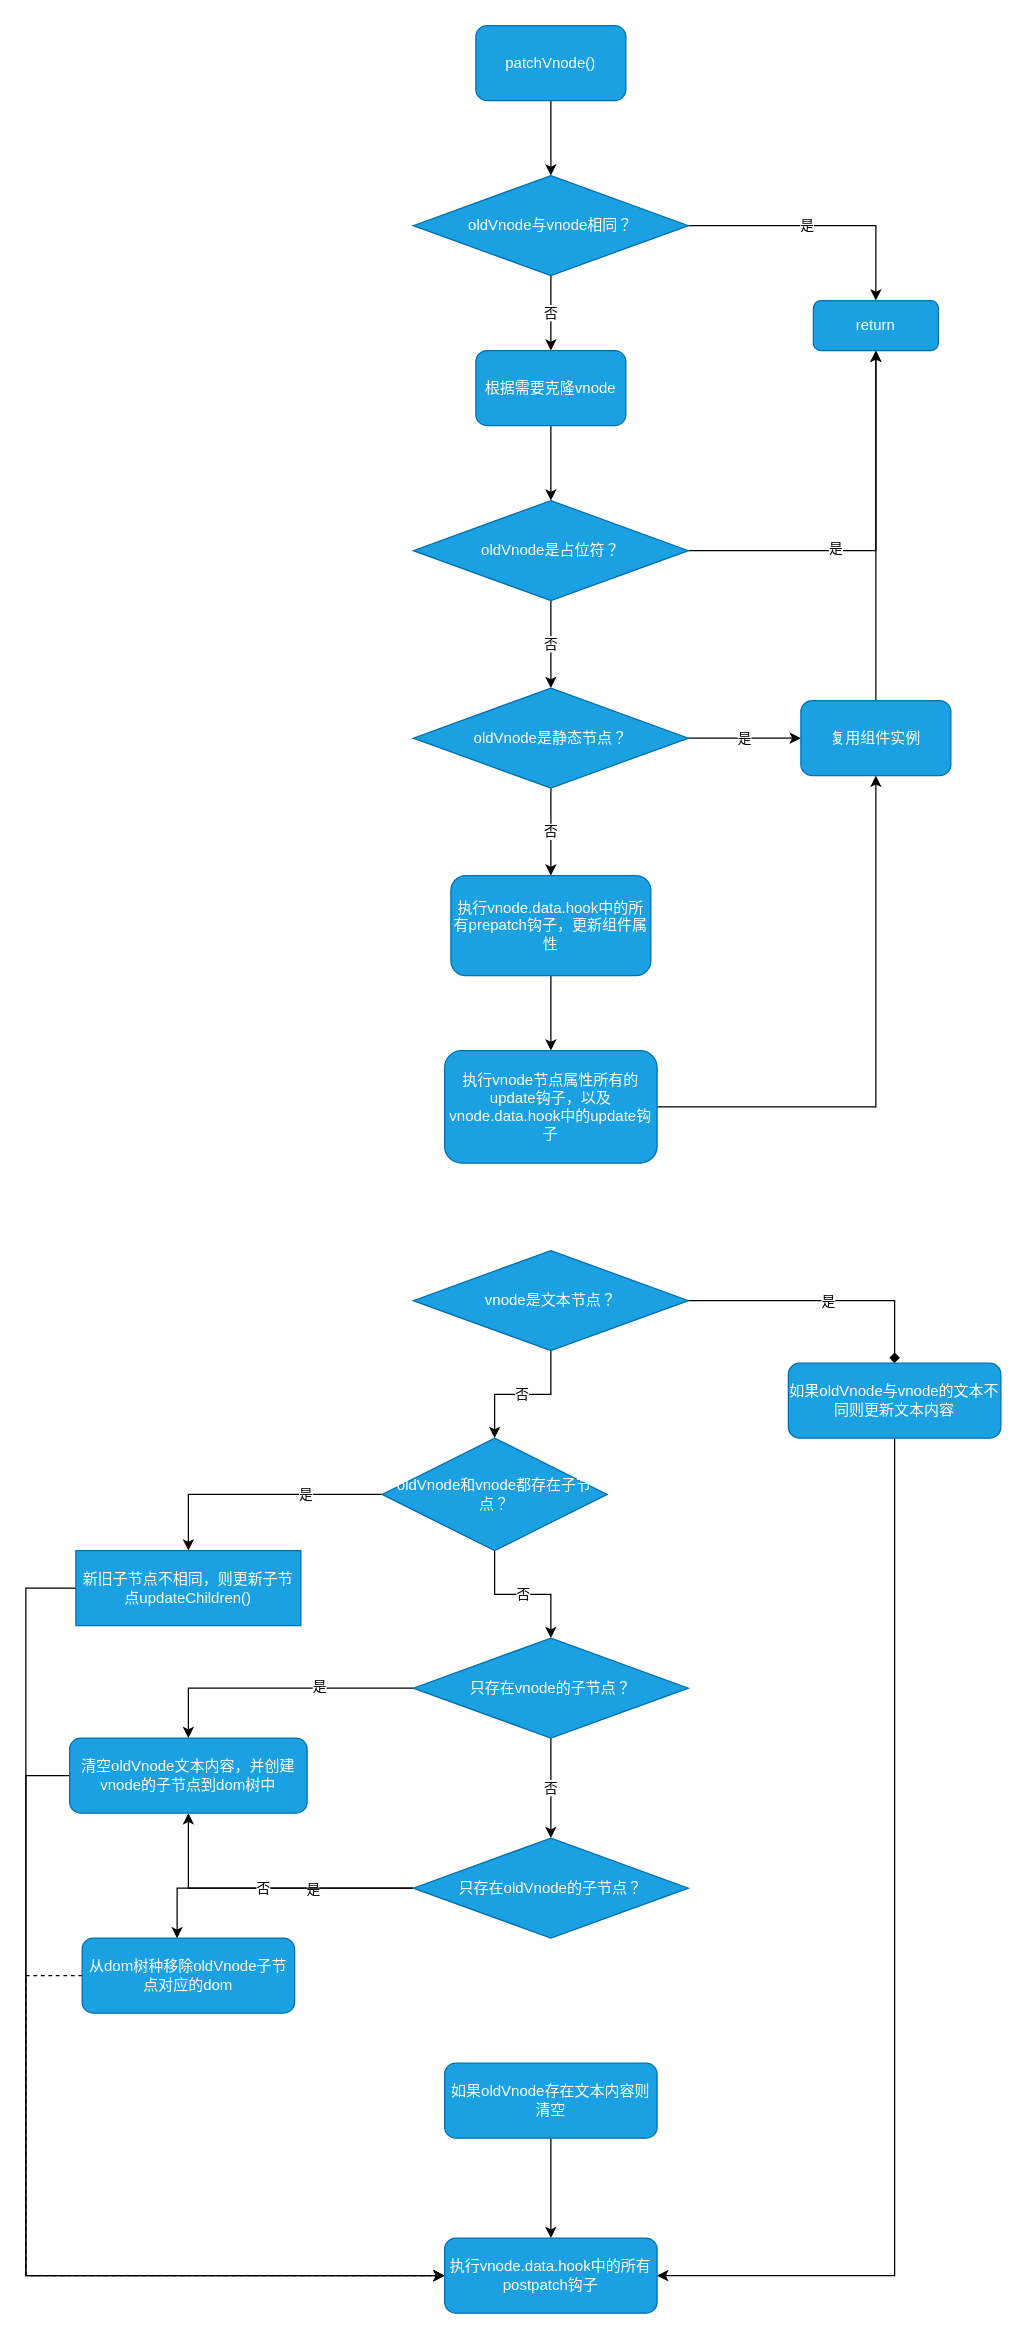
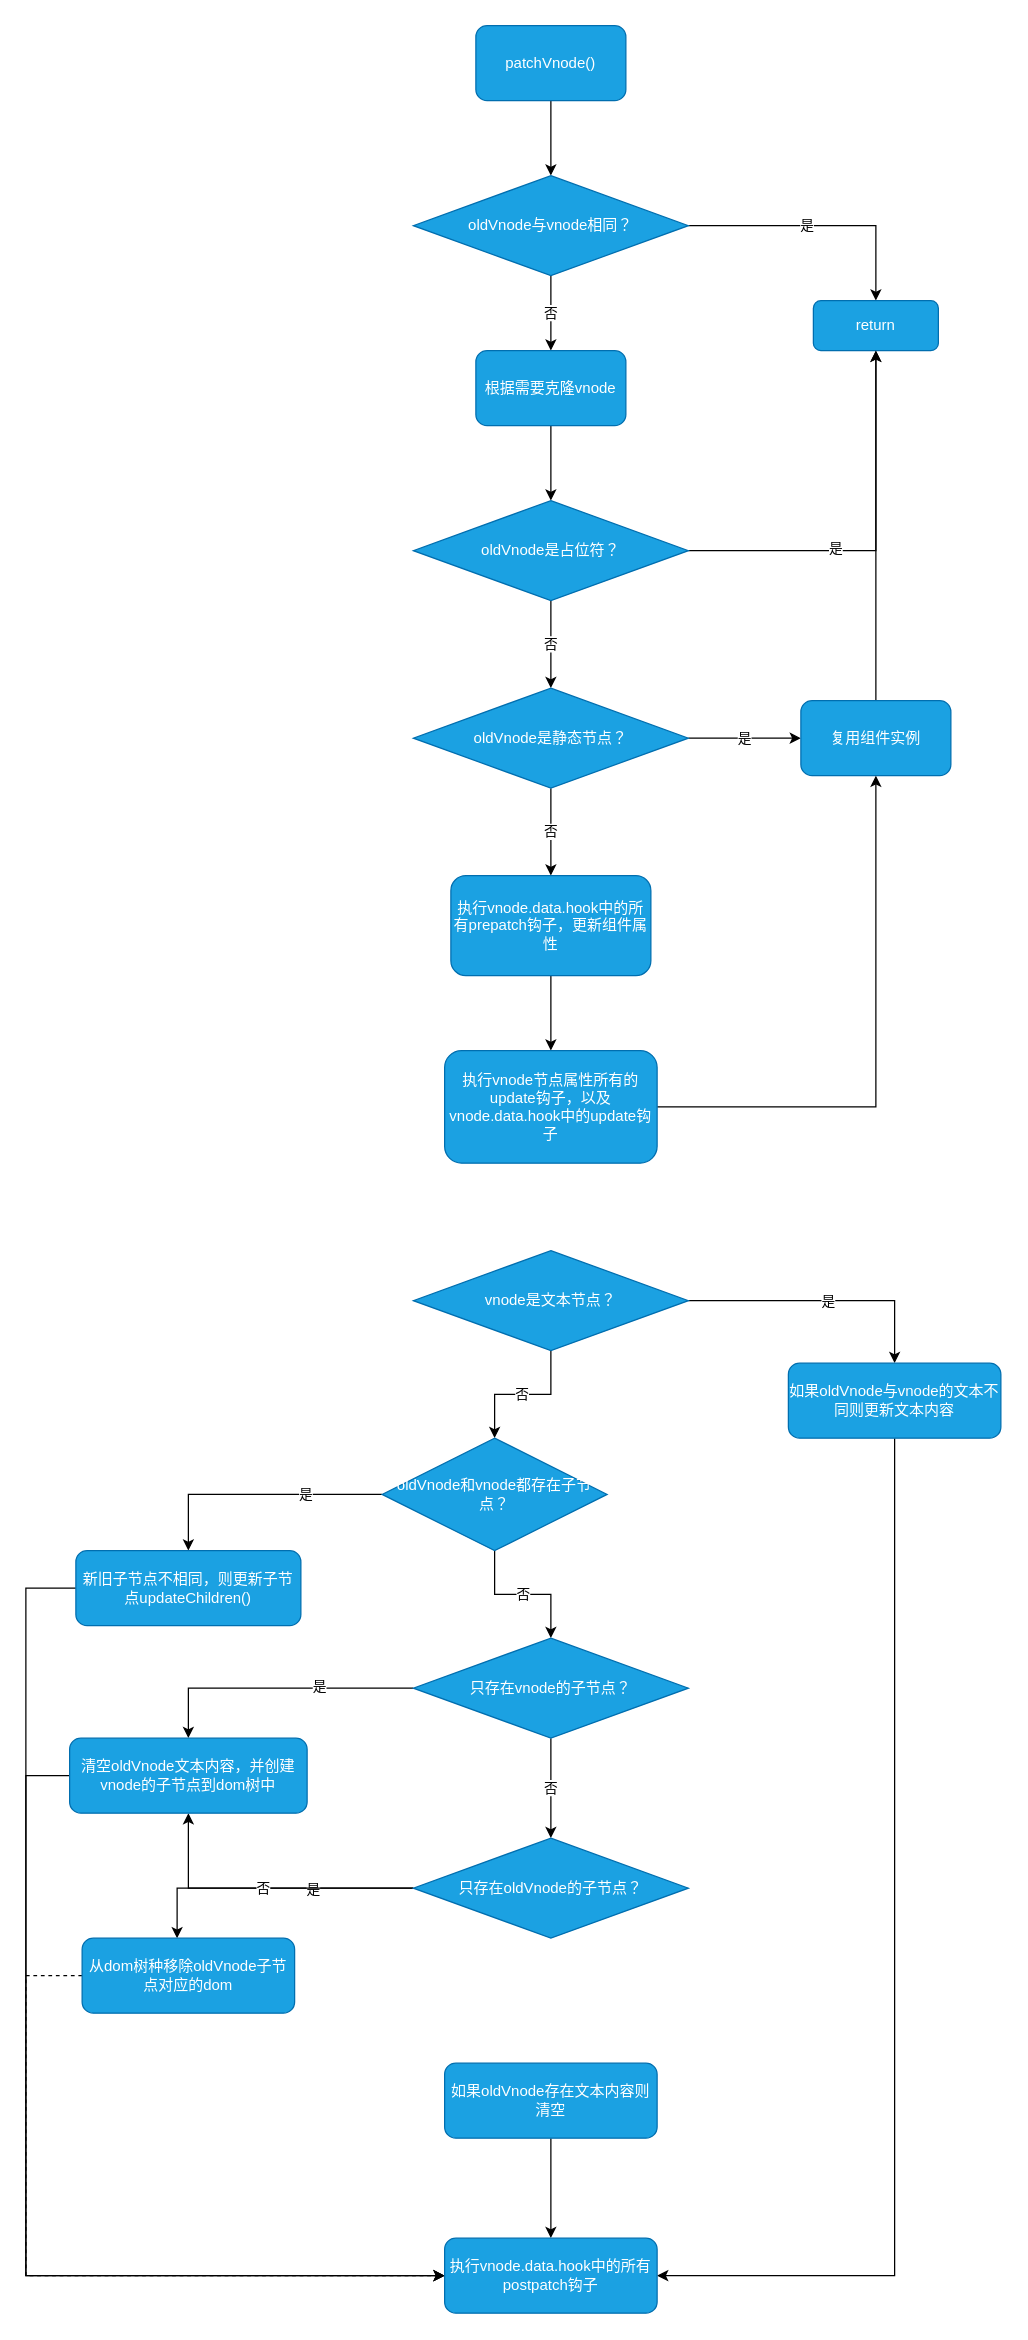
edge "vnode是文本节点？" -> "如果oldVnode与vnode的文本不同则更新文本内容": arrowhead diamond -> classic
node "新旧子节点不相同，则更新子节点updateChildren()": shape rectangle -> rounded rectangle
